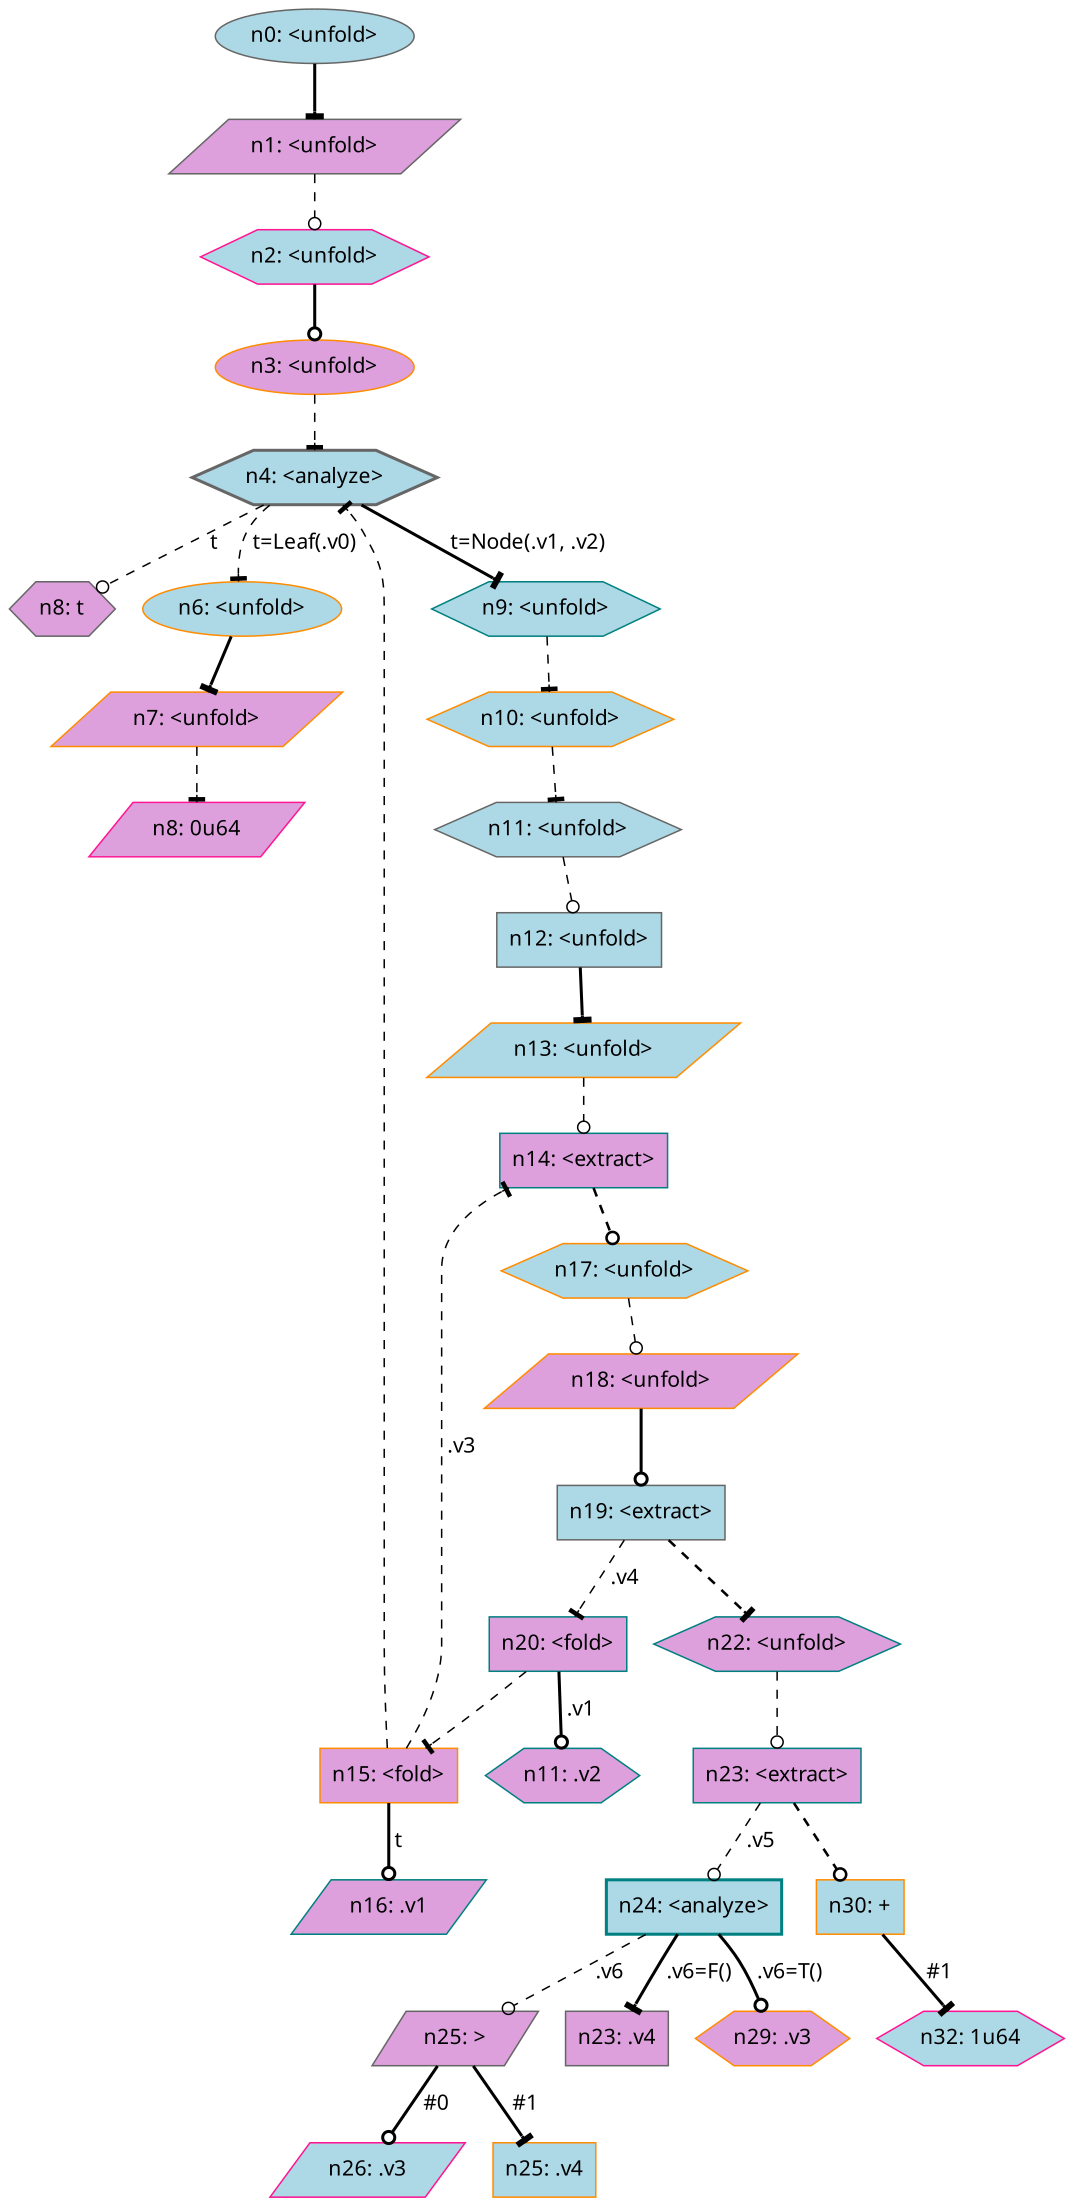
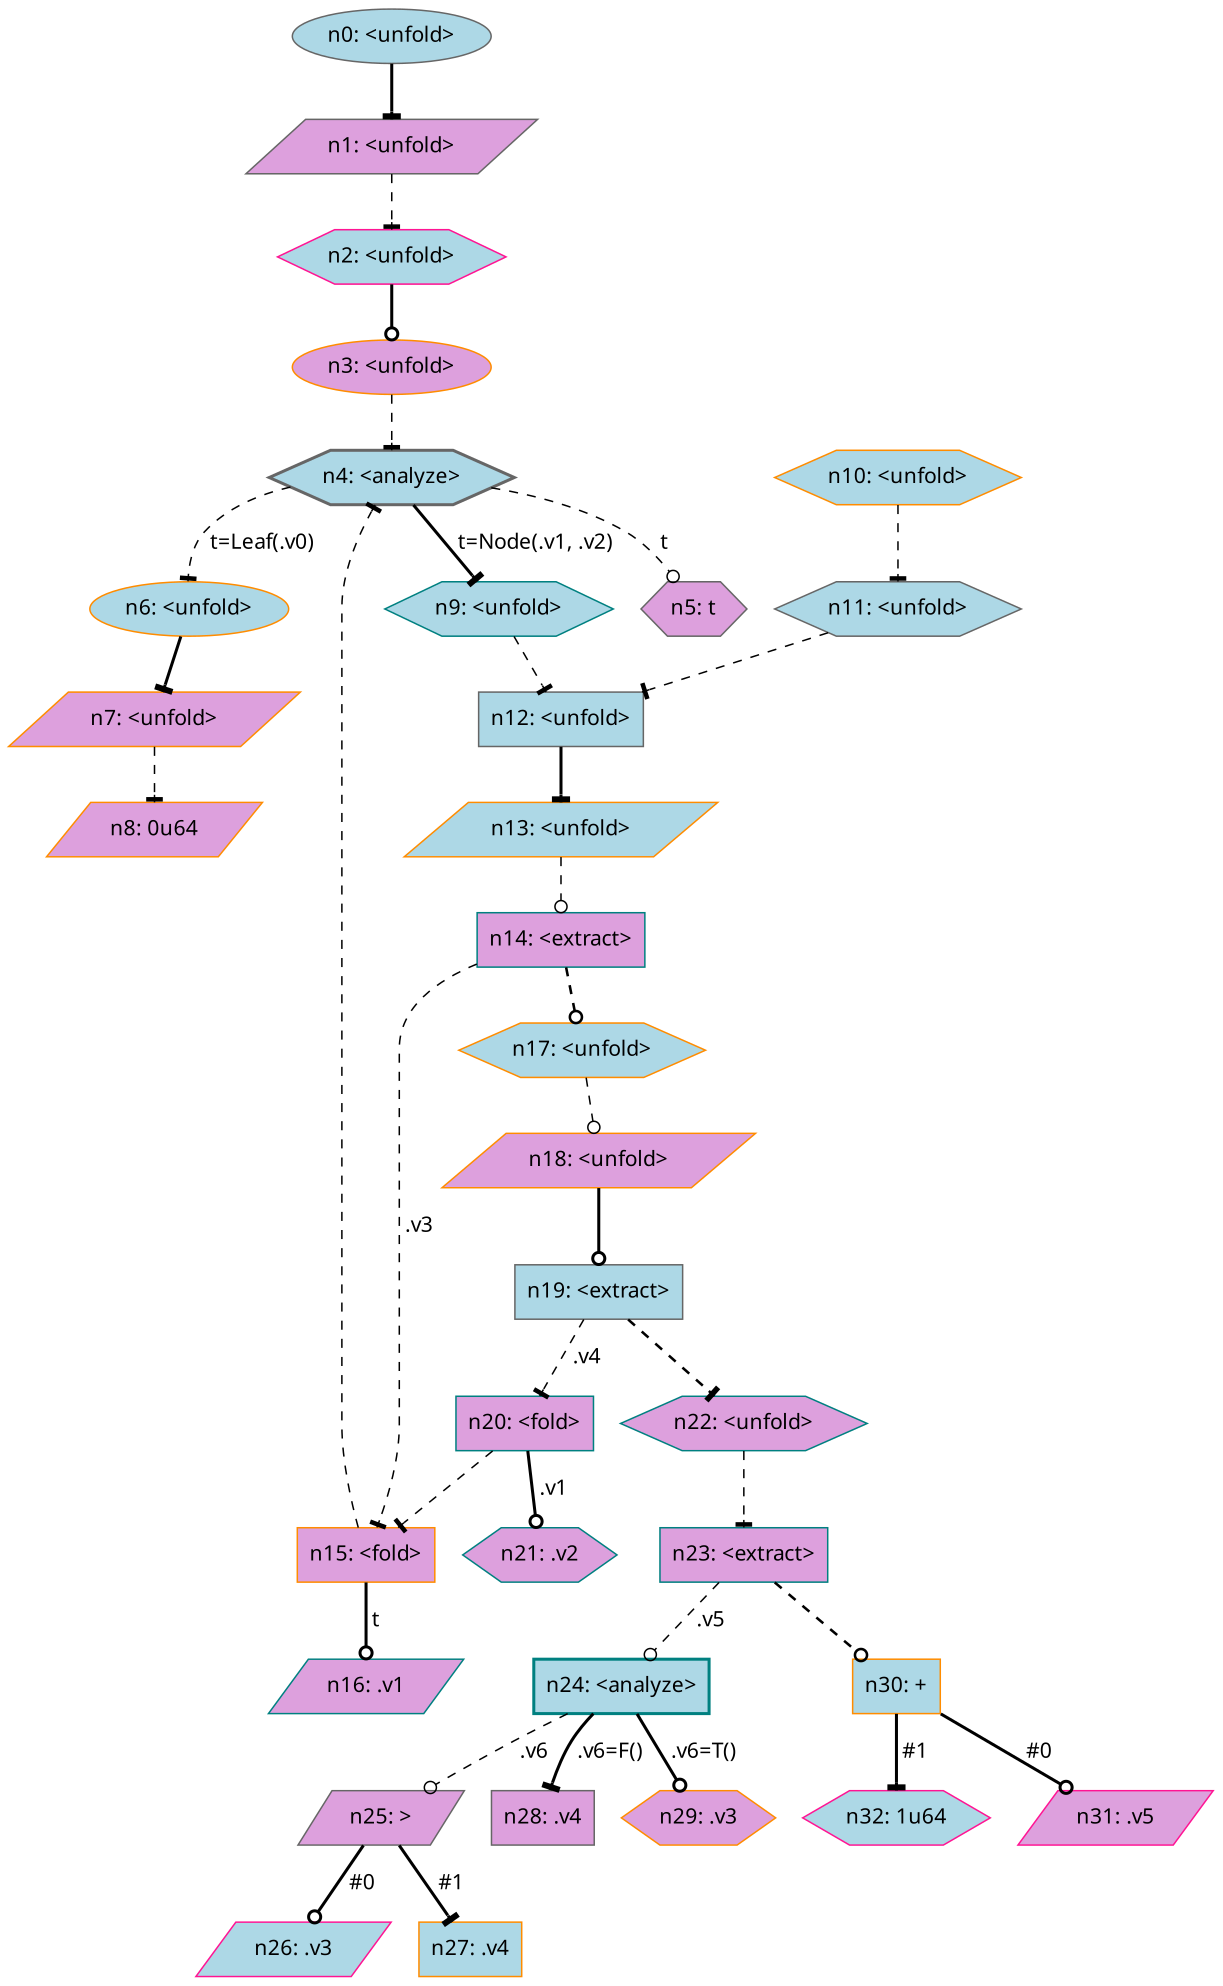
edge "n1: <unfold>" -> "n2: <unfold>": arrowhead odot -> tee
node "n8: t": label "n8: t" -> "n5: t"
edge "n9: <unfold>" -> "n10: <unfold>": now "n9: <unfold>" -> "n12: <unfold>"
node "n8: 0u64": color deeppink -> darkorange
edge "n11: <unfold>" -> "n12: <unfold>": arrowhead odot -> tee
edge "n15: <fold>" -> "n14: <extract>": reversed
edge "n22: <unfold>" -> "n23: <extract>": arrowhead odot -> tee
node "n11: .v2": label "n11: .v2" -> "n21: .v2"
node "n31: .v5": added
node "n23: .v4": label "n23: .v4" -> "n28: .v4"
node "n25: .v4": label "n25: .v4" -> "n27: .v4"
